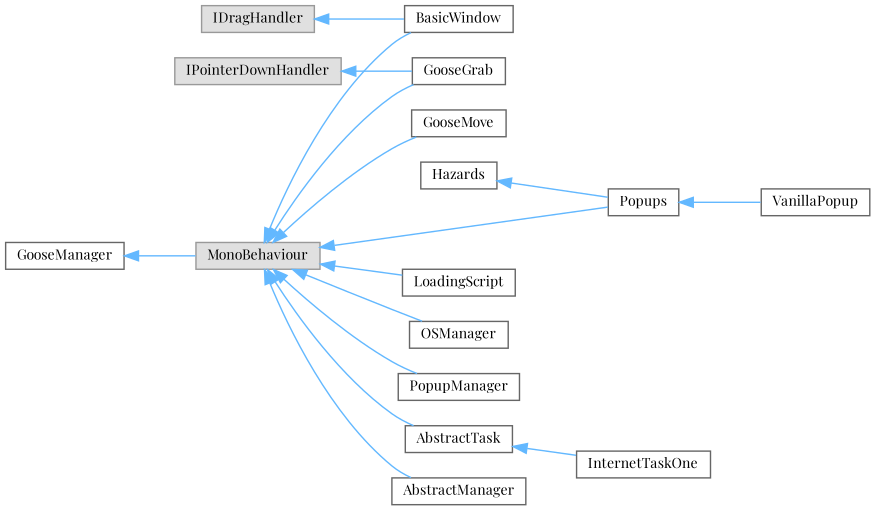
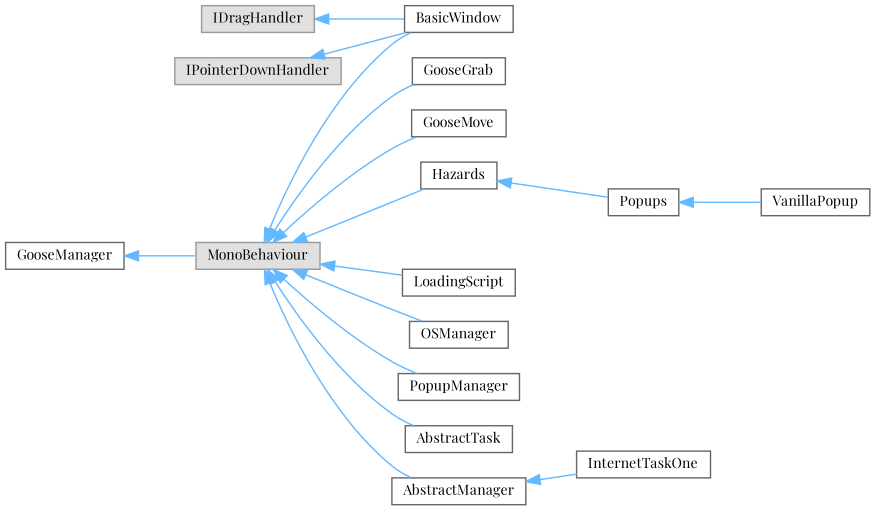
edge "GooseGrab" -> "IPointerDownHandler": now "BasicWindow" -> "IPointerDownHandler"
edge "Popups" -> "MonoBehaviour": now "Hazards" -> "MonoBehaviour"
edge "InternetTaskOne" -> "AbstractTask": now "InternetTaskOne" -> "AbstractManager"
